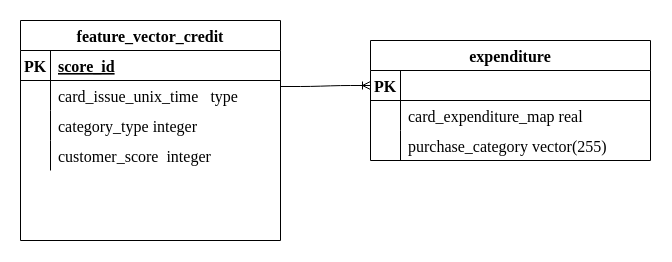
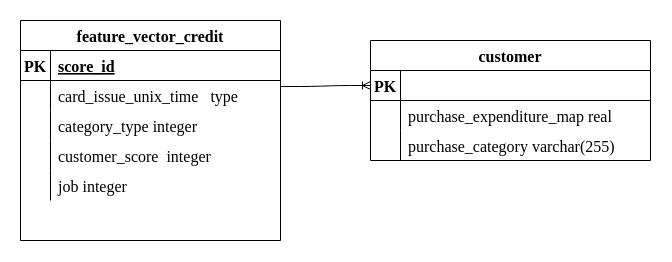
node "expenditure": label "expenditure" -> "customer"
node "card_expenditure_map real": label "card_expenditure_map real" -> "purchase_expenditure_map real"
node "purchase_category vector(255)": label "purchase_category vector(255)" -> "purchase_category varchar(255)"
node "job integer": added
